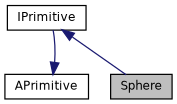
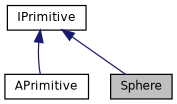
edge "IPrimitive" -> "APrimitive": reversed
